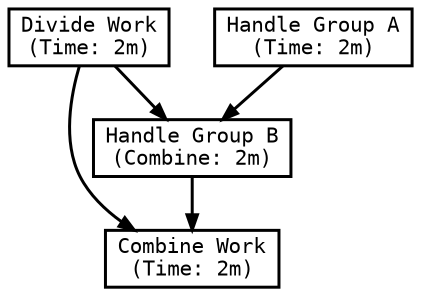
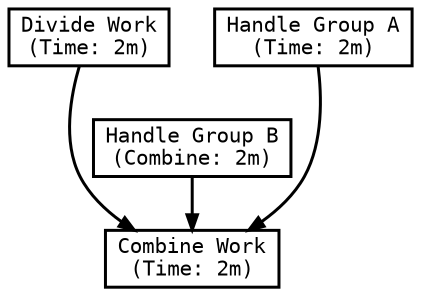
edge "Divide Work (Time: 2m)" -> "Handle Group B (Combine: 2m)": removed
edge "Handle Group A (Time: 2m)" -> "Handle Group B (Combine: 2m)": now "Handle Group A (Time: 2m)" -> "Combine Work (Time: 2m)"
